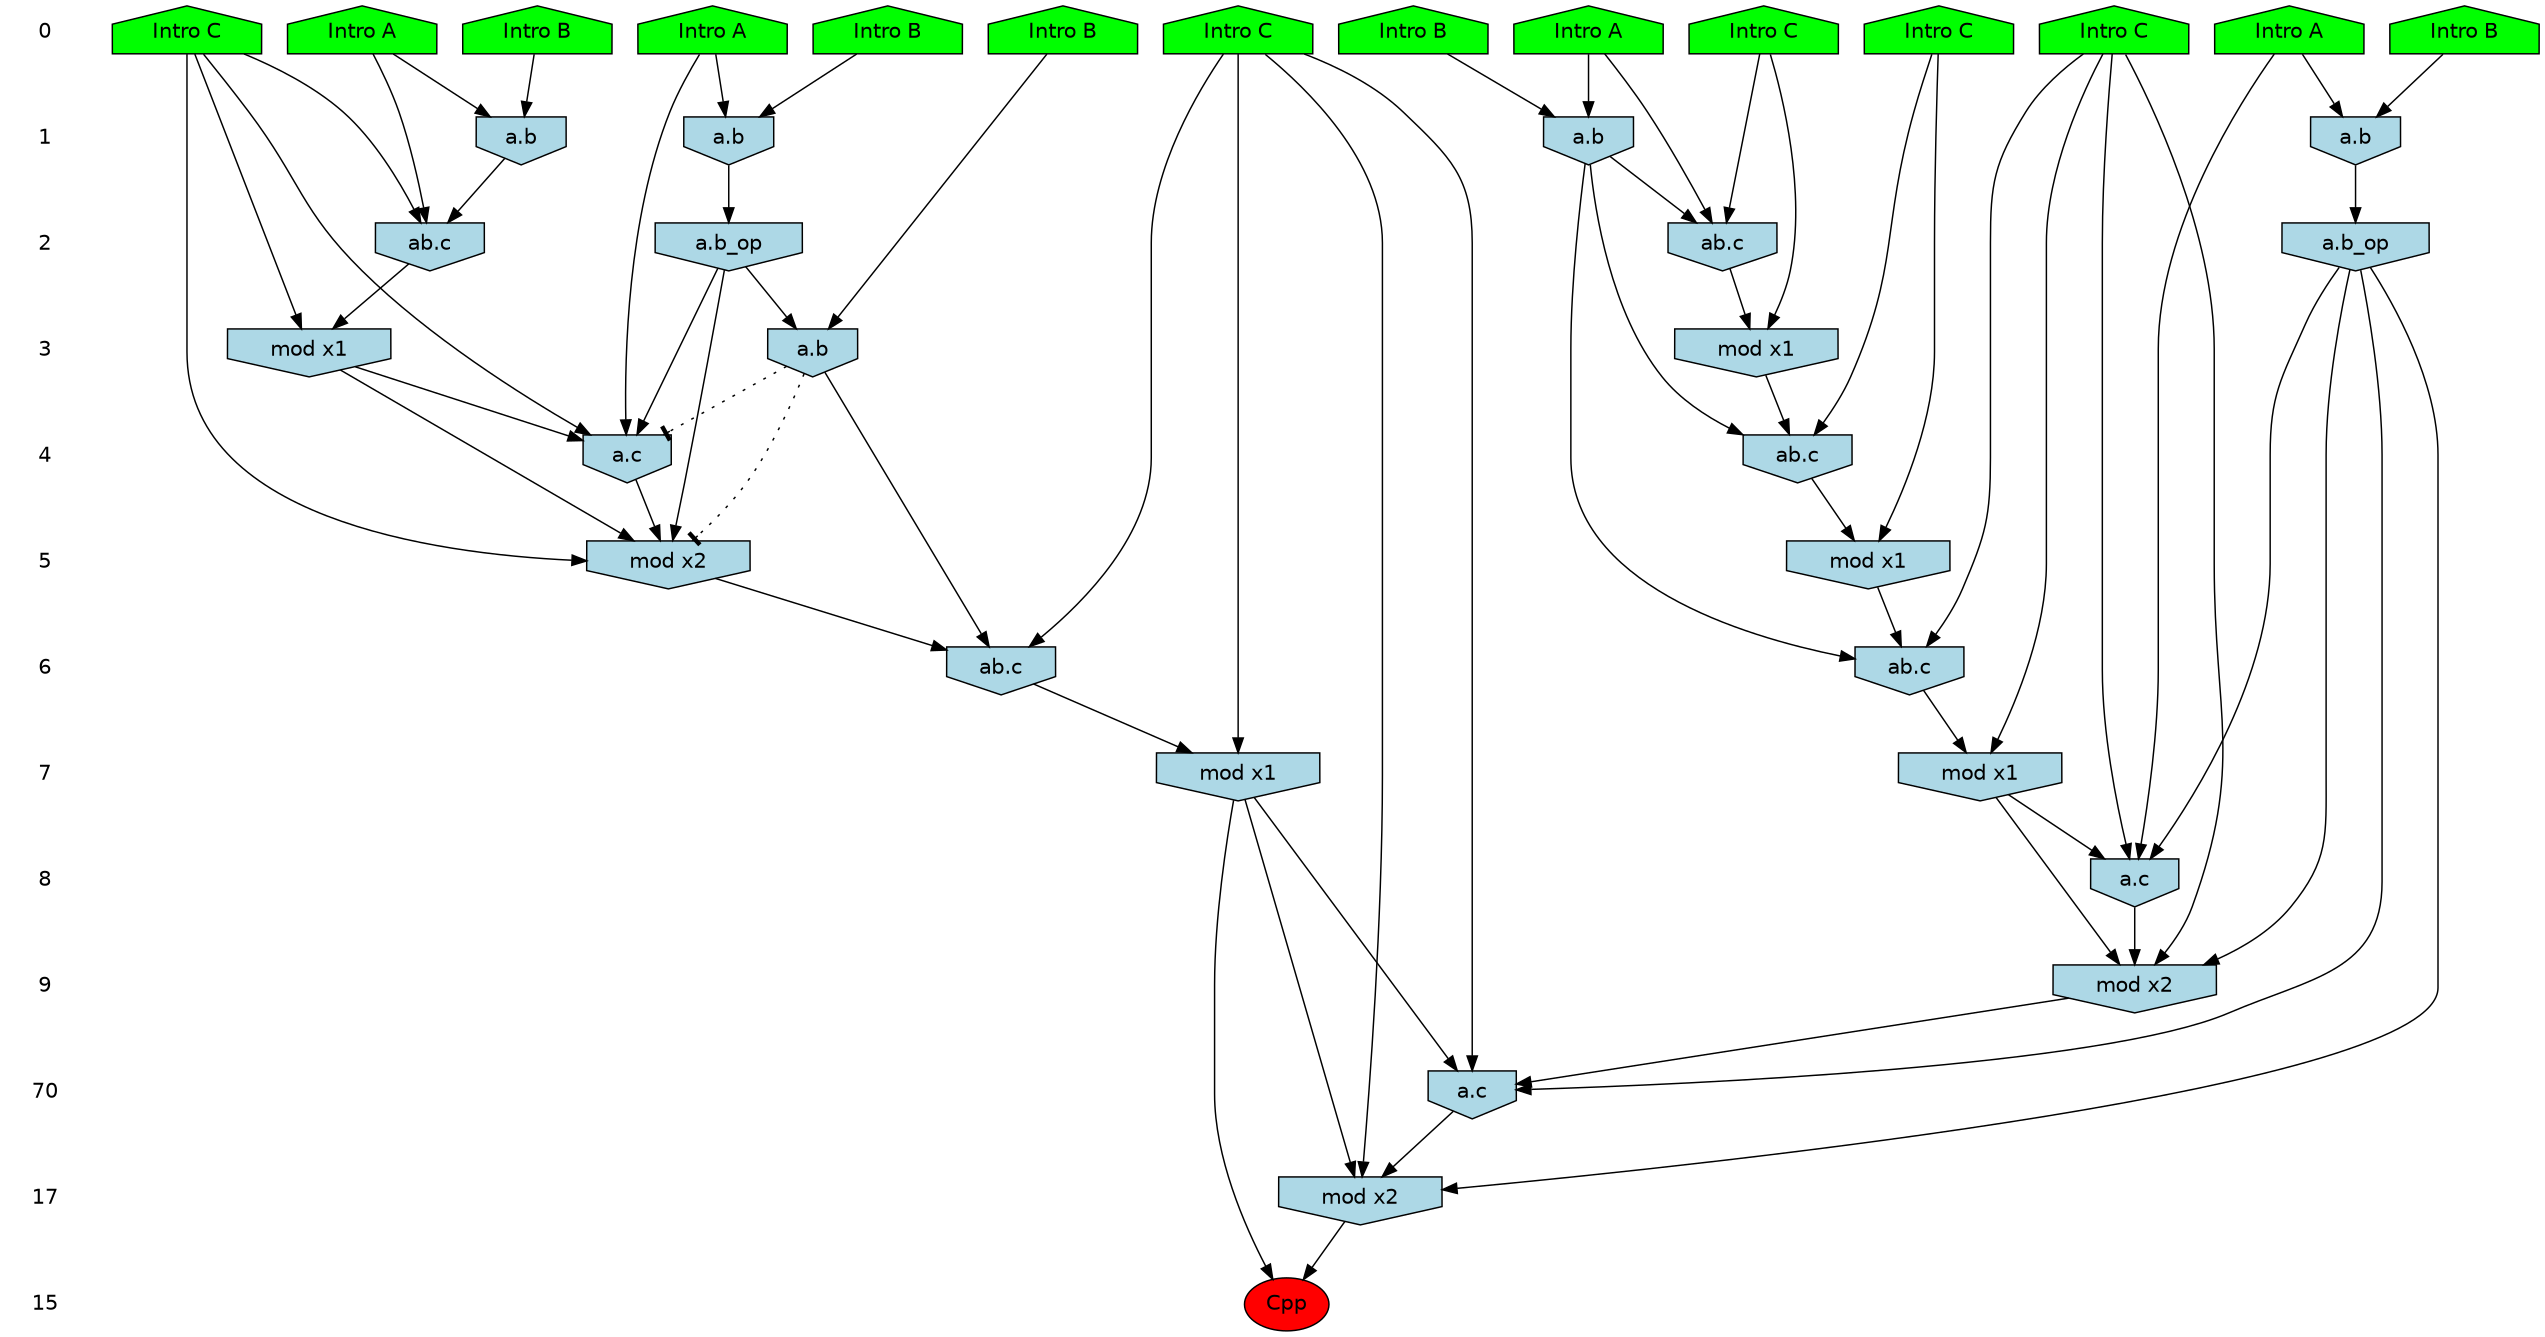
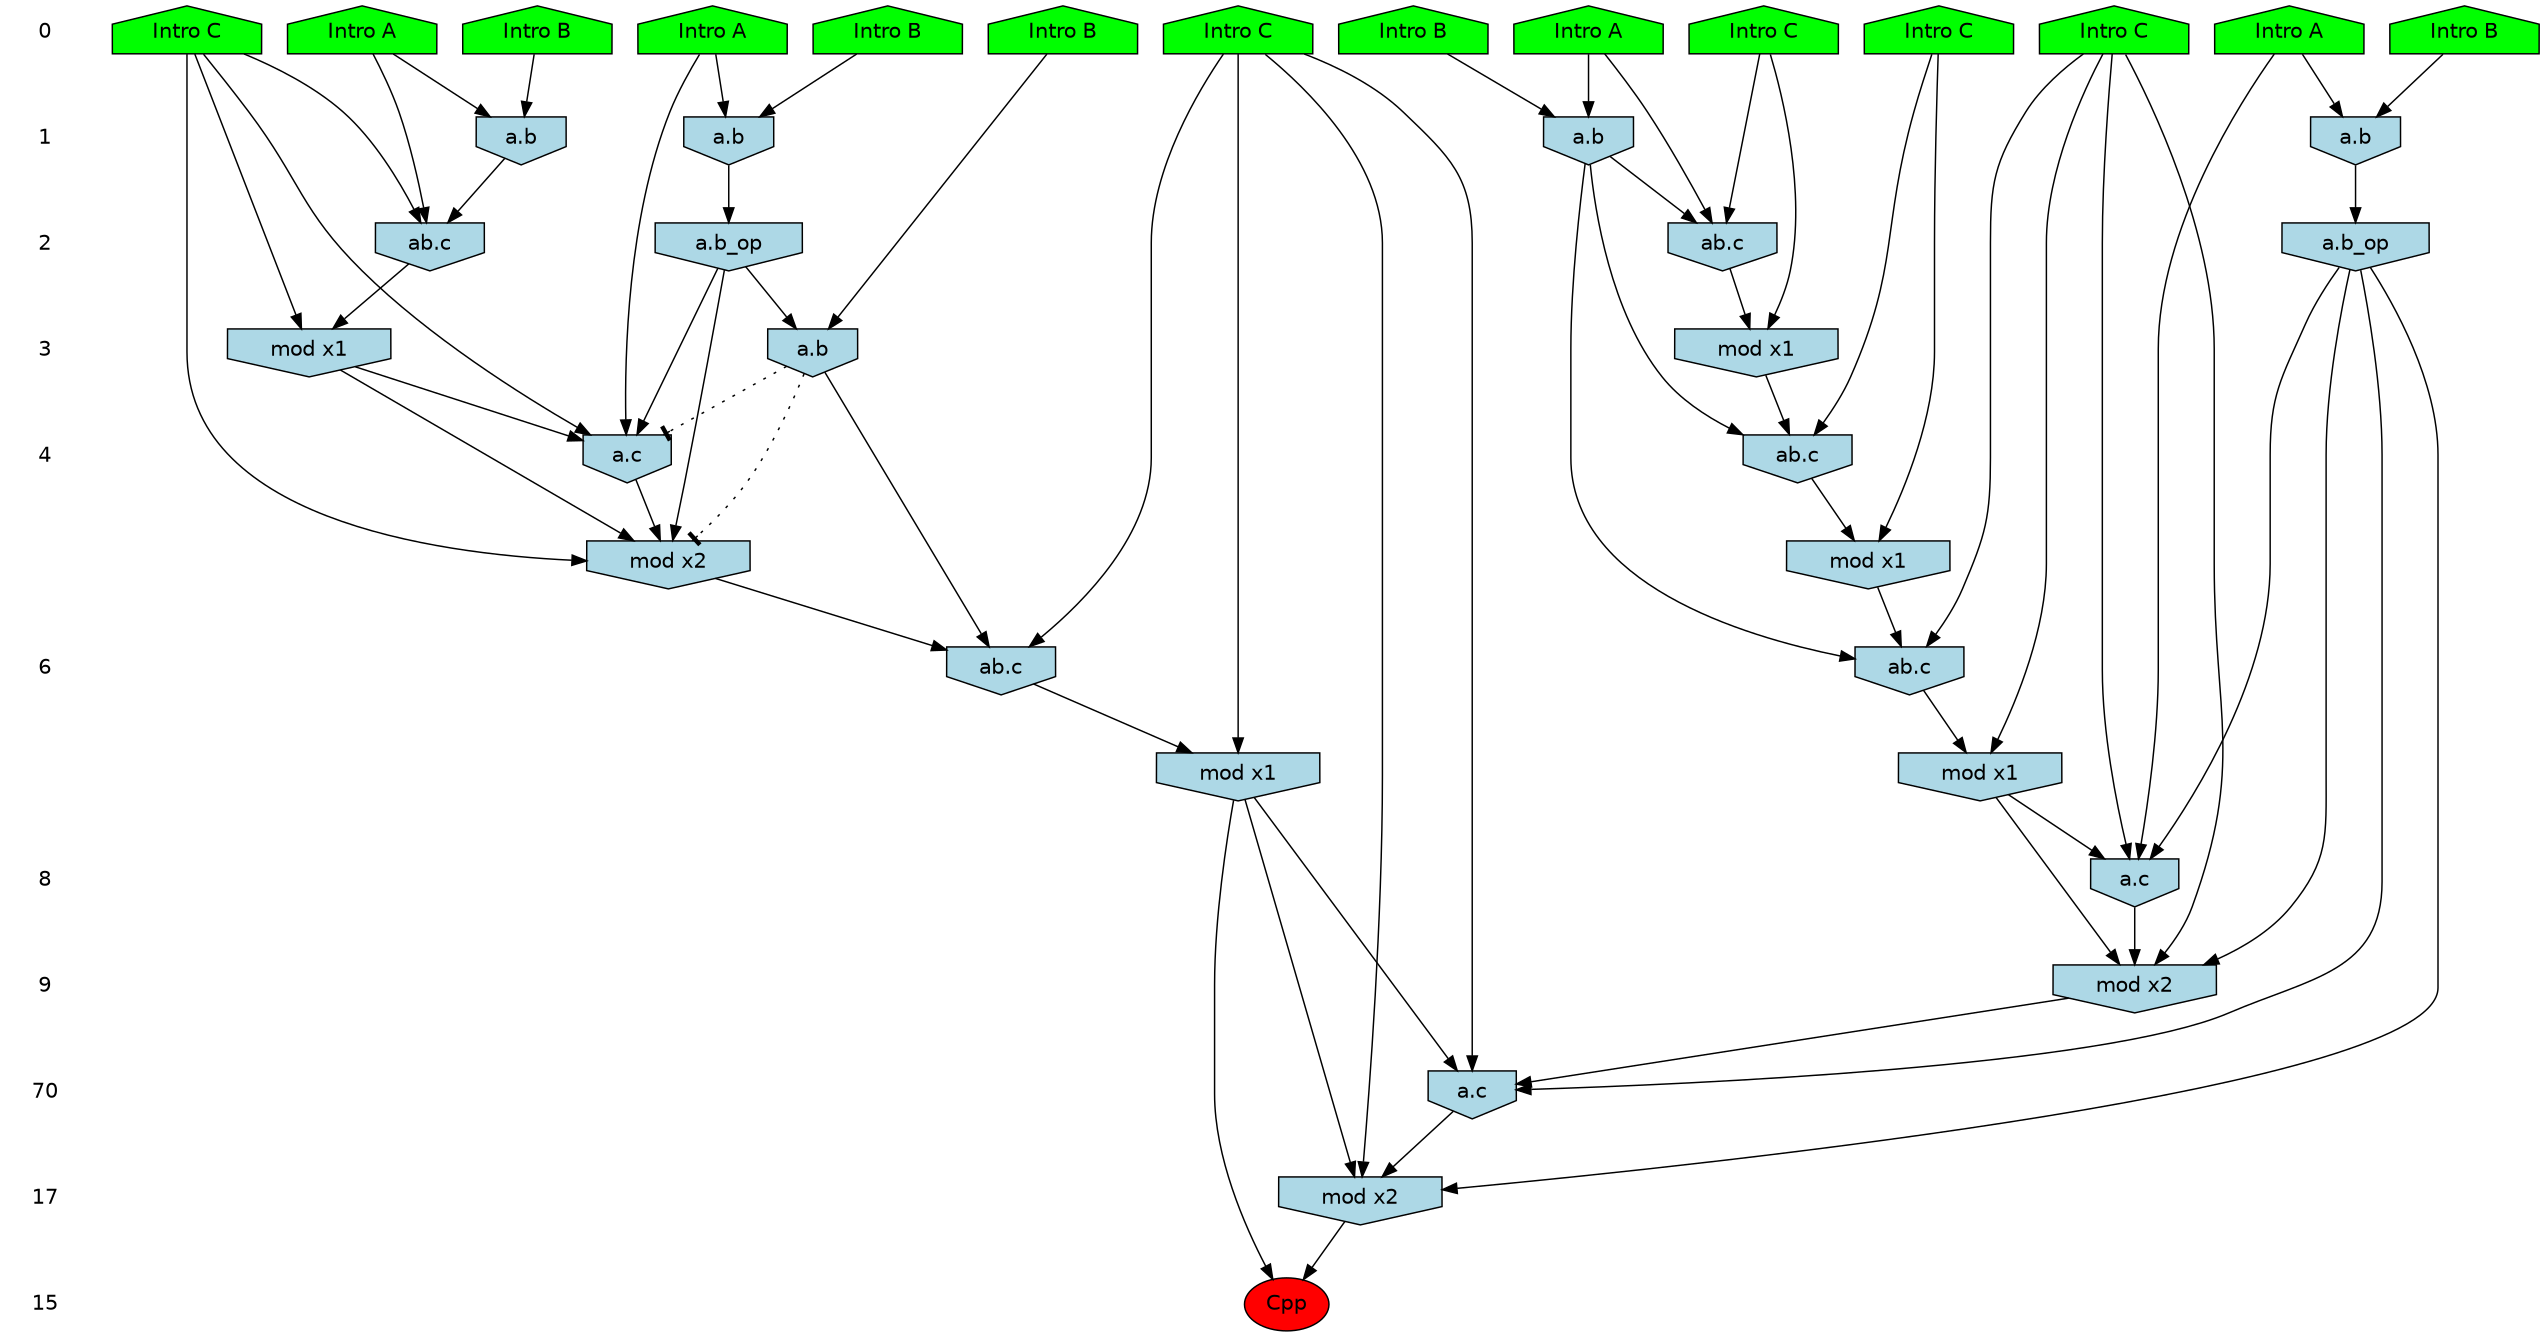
node "5": removed
node "7": removed
